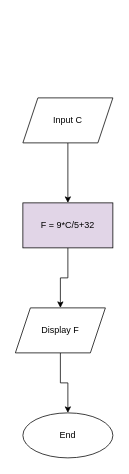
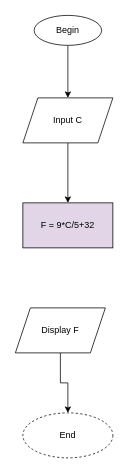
node "Begin": added
edge "Begin" -> "Input C": added
edge "F = 9*C/5+32" -> "Display F": removed
node "End": style solid -> dashed
